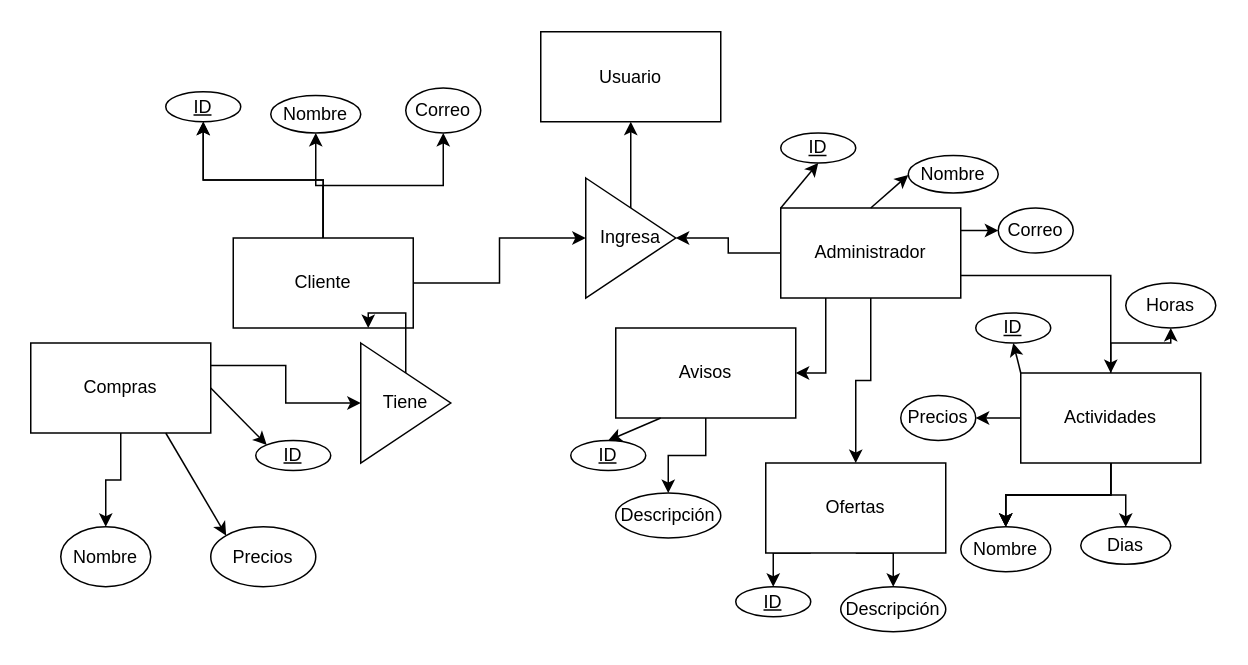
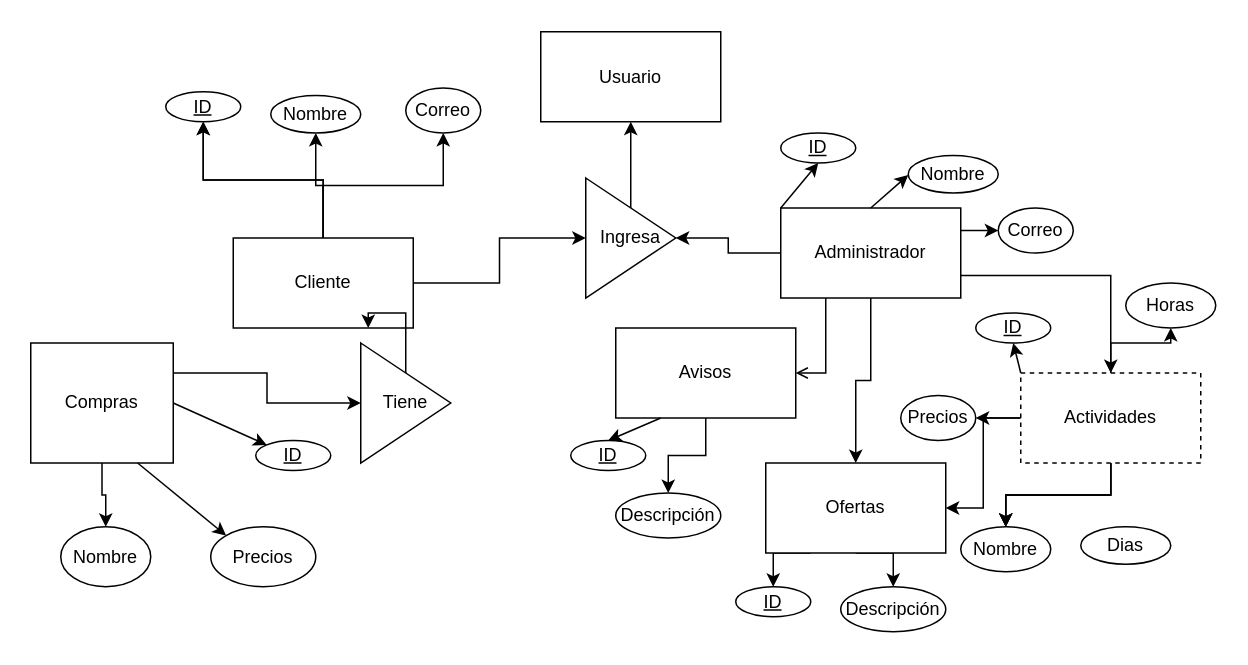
edge "Administrador" -> "Avisos": arrowhead classic -> open
node "Compras": size 180x90 -> 143x120
node "Actividades": style solid -> dashed
edge "Actividades" -> "Dias": now "Actividades" -> "Ofertas"
